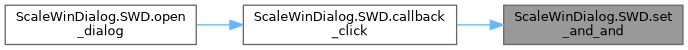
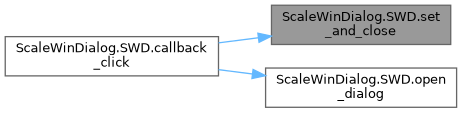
edge "ScaleWinDialog.SWD.open _dialog" -> "ScaleWinDialog.SWD.callback _click": reversed
node "ScaleWinDialog.SWD.set _and_and": label "ScaleWinDialog.SWD.set _and_and" -> "ScaleWinDialog.SWD.set _and_close"
